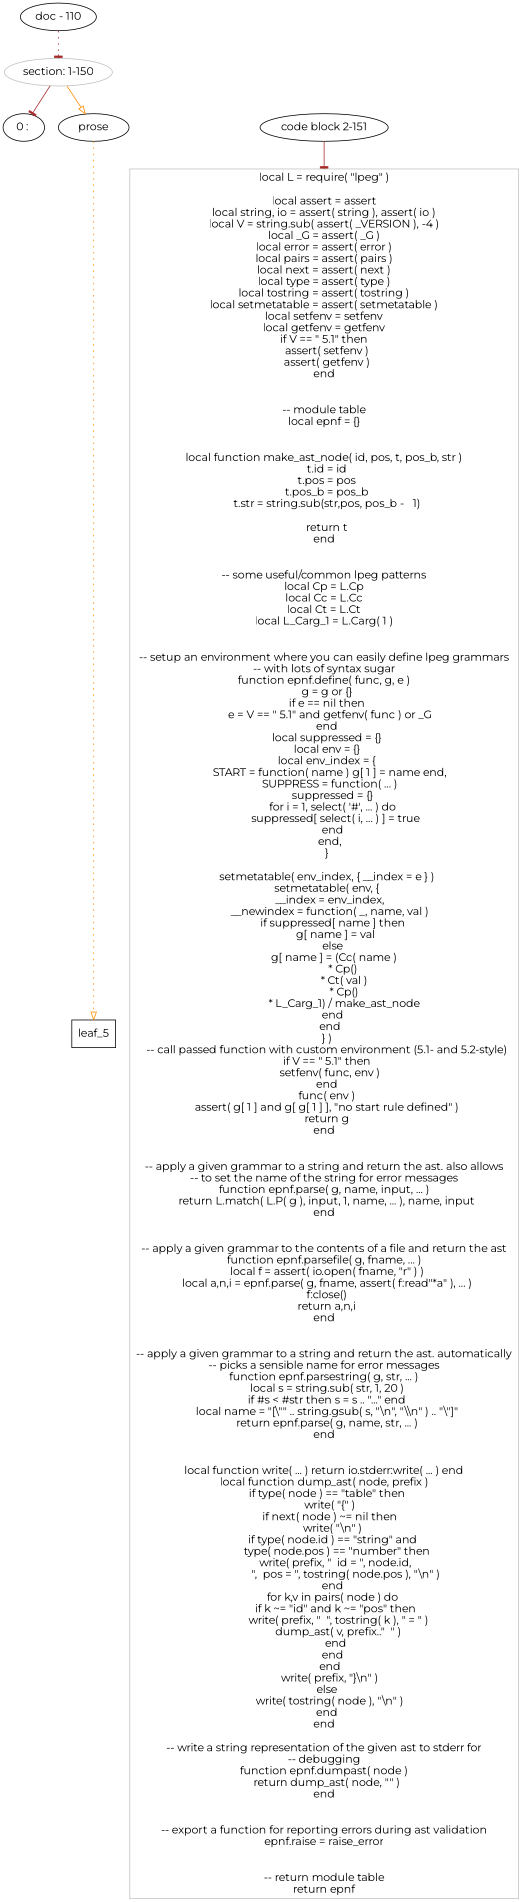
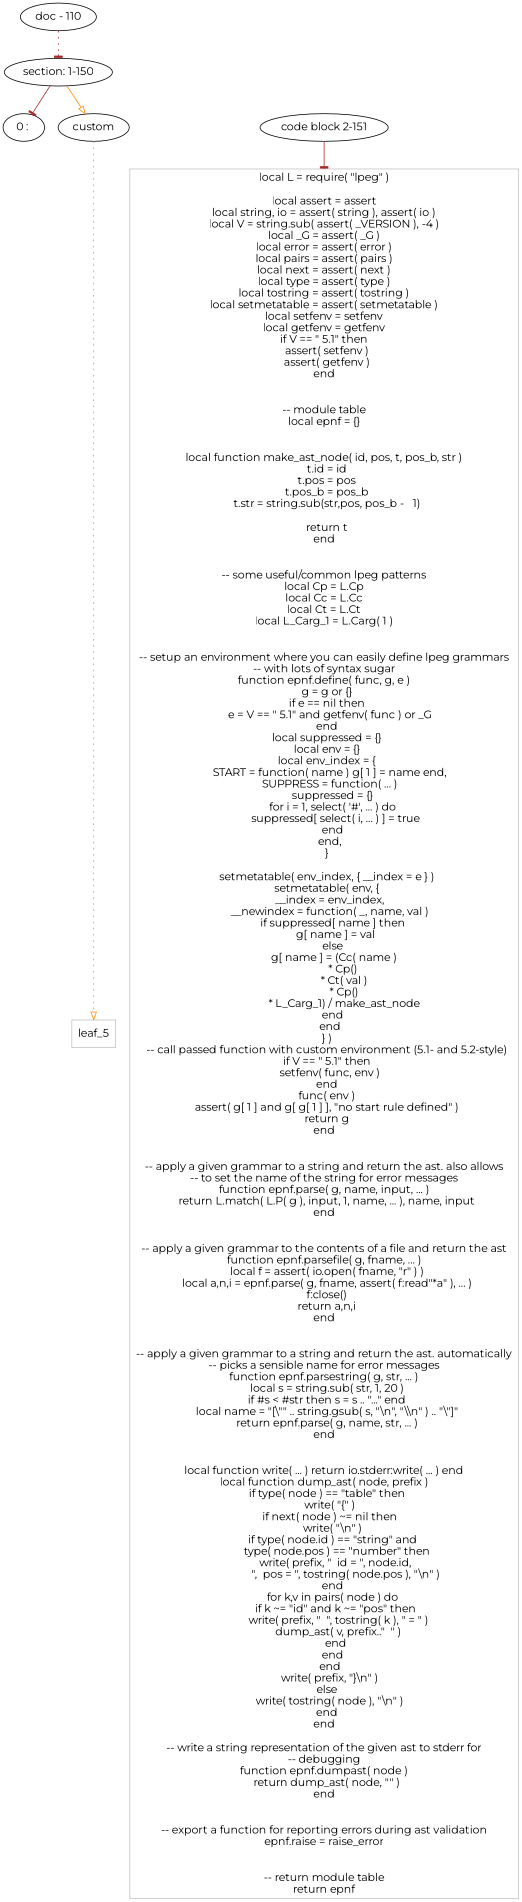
node "section: 1-150": color Gray -> black
node "prose": label "prose" -> "custom"
node "leaf_5": color black -> Gray
